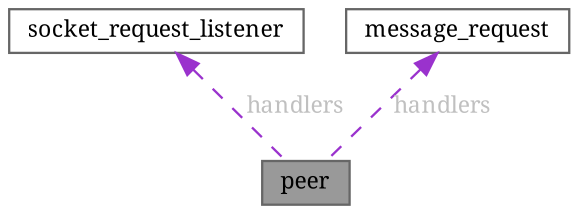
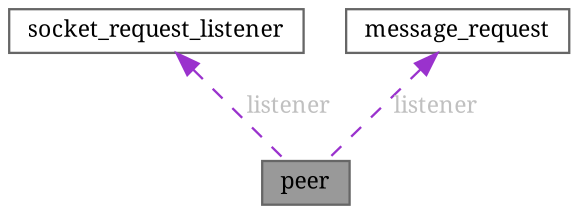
edge "peer" -> "socket_request_listener": label " handlers" -> " listener"
edge "peer" -> "message_request": label " handlers" -> " listener"
